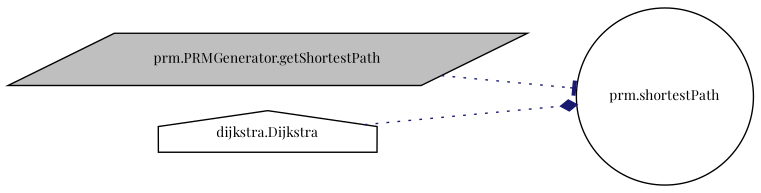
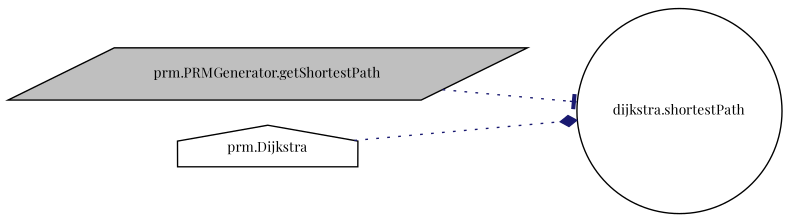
node "prm.shortestPath": label "prm.shortestPath" -> "dijkstra.shortestPath"
node "dijkstra.Dijkstra": label "dijkstra.Dijkstra" -> "prm.Dijkstra"
